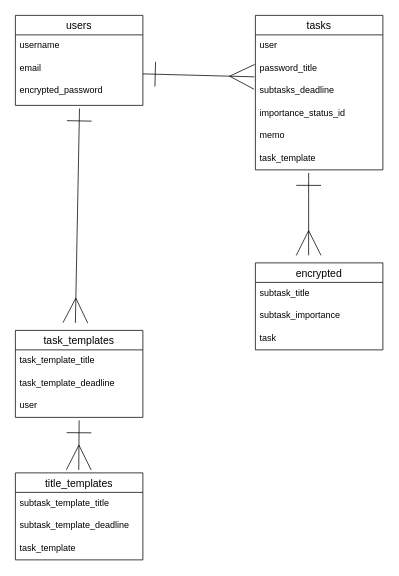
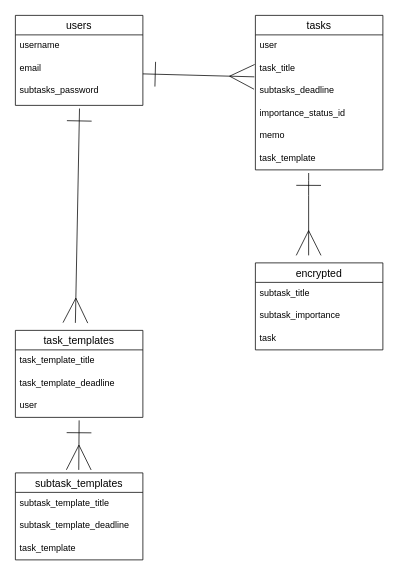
node "password_title": label "password_title" -> "task_title"
node "encrypted_password": label "encrypted_password" -> "subtasks_password"
node "title_templates": label "title_templates" -> "subtask_templates"
